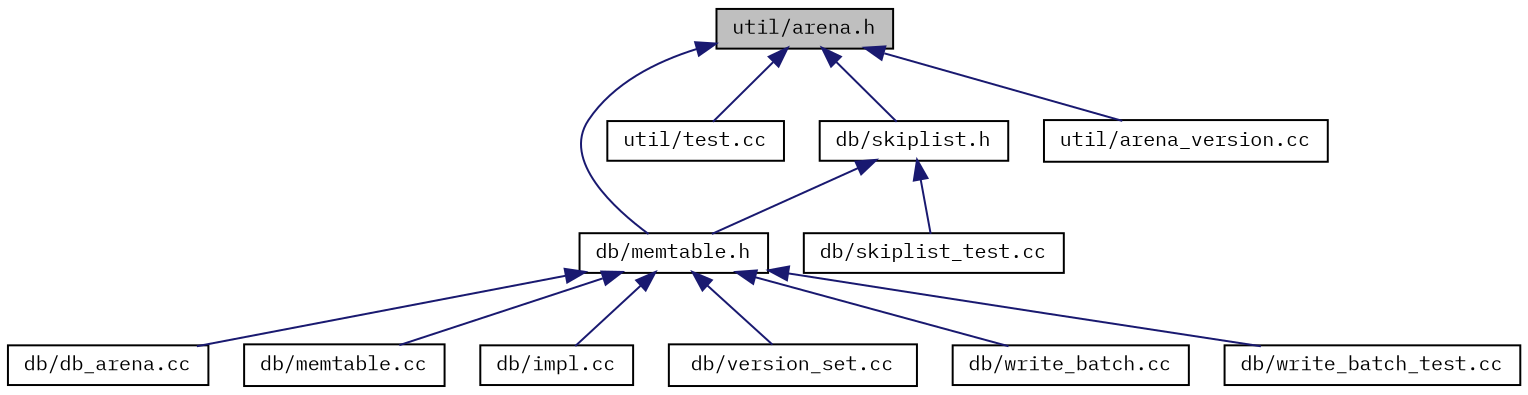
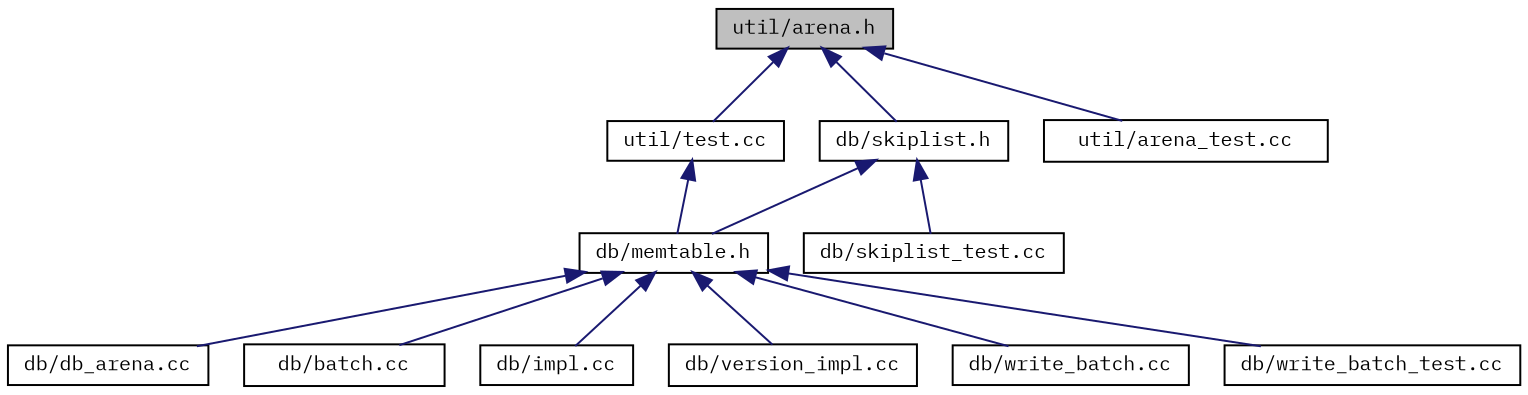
edge "db/memtable.h" -> "util/arena.h": now "db/memtable.h" -> "util/test.cc"
node "util/arena_version.cc": label "util/arena_version.cc" -> "util/arena_test.cc"
node "db/memtable.cc": label "db/memtable.cc" -> "db/batch.cc"
node "db/version_set.cc": label "db/version_set.cc" -> "db/version_impl.cc"
